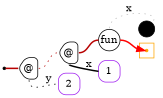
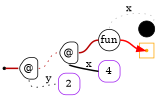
node "1": label "1" -> "4"
